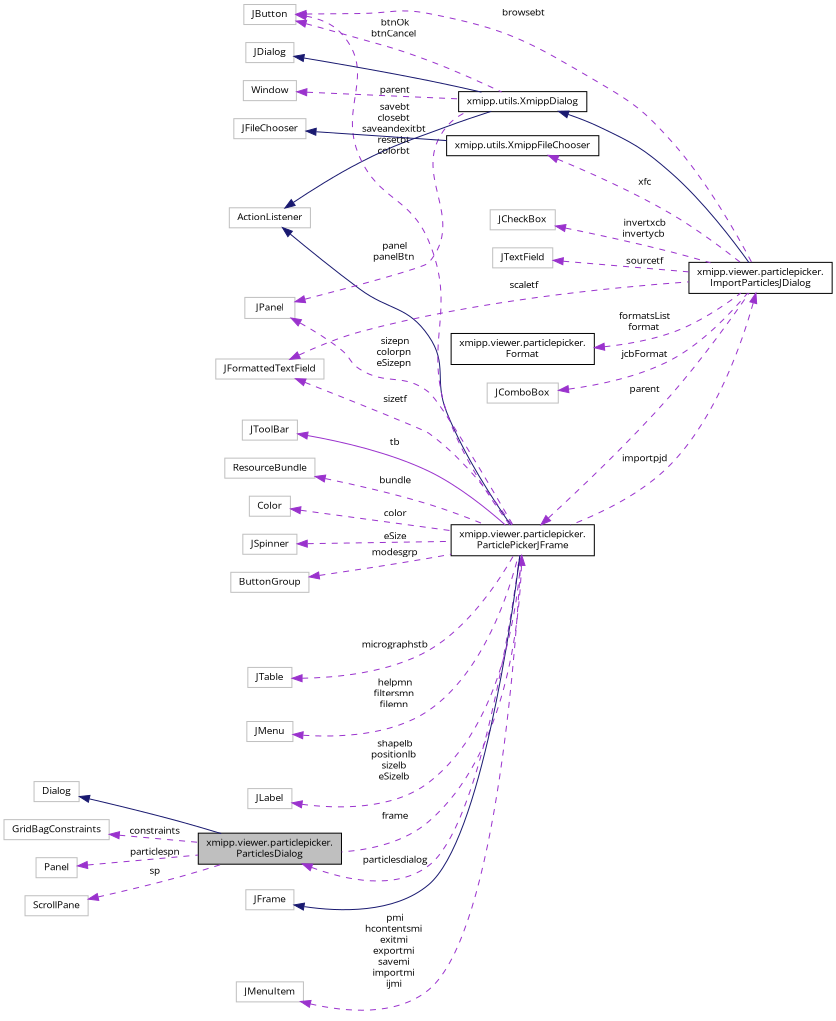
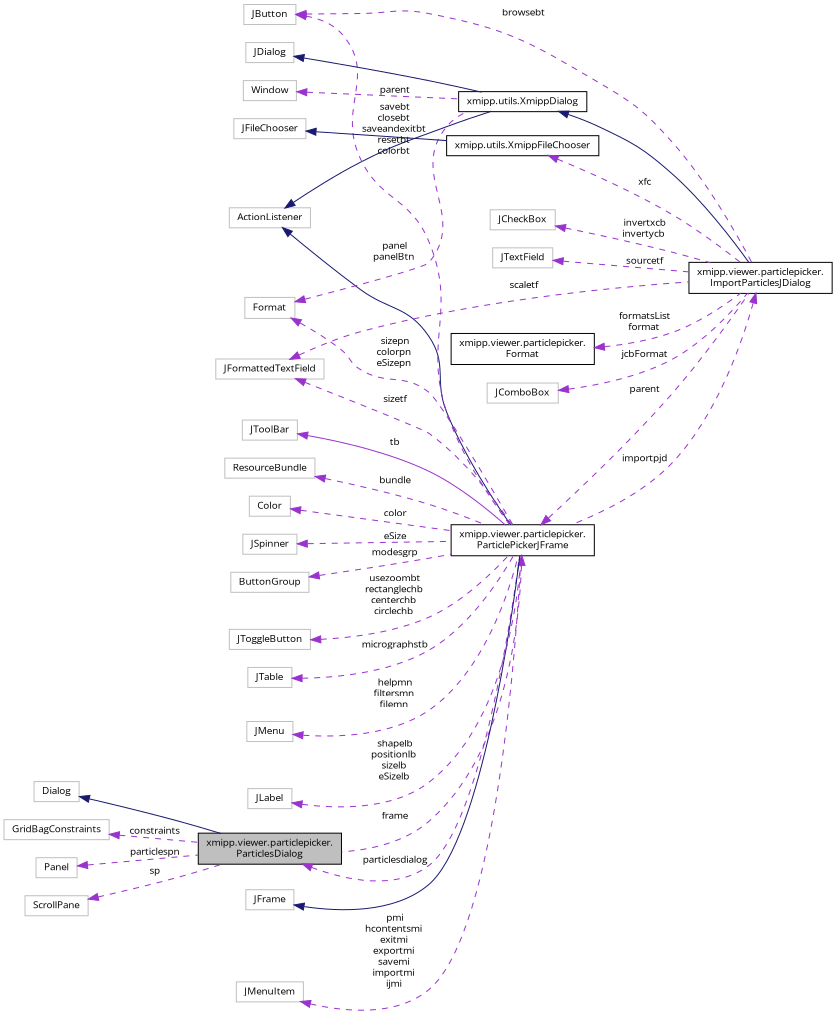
edge "xmipp.utils.XmippDialog" -> "JButton": removed, label "btnOk btnCancel"
node "JPanel": label "JPanel" -> "Format"
node "JToggleButton": added
